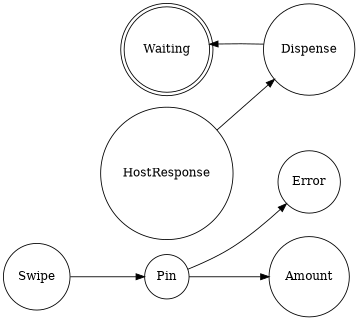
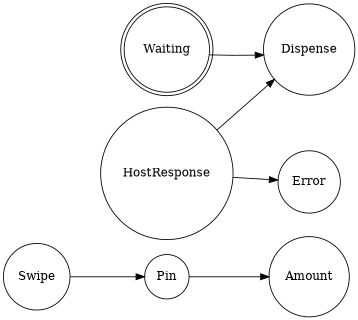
edge "Dispense" -> "Waiting": reversed
edge "Pin" -> "Error": now "HostResponse" -> "Error"
